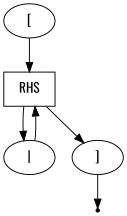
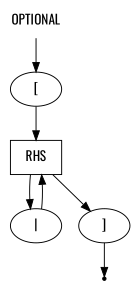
node "OPTIONAL": added
